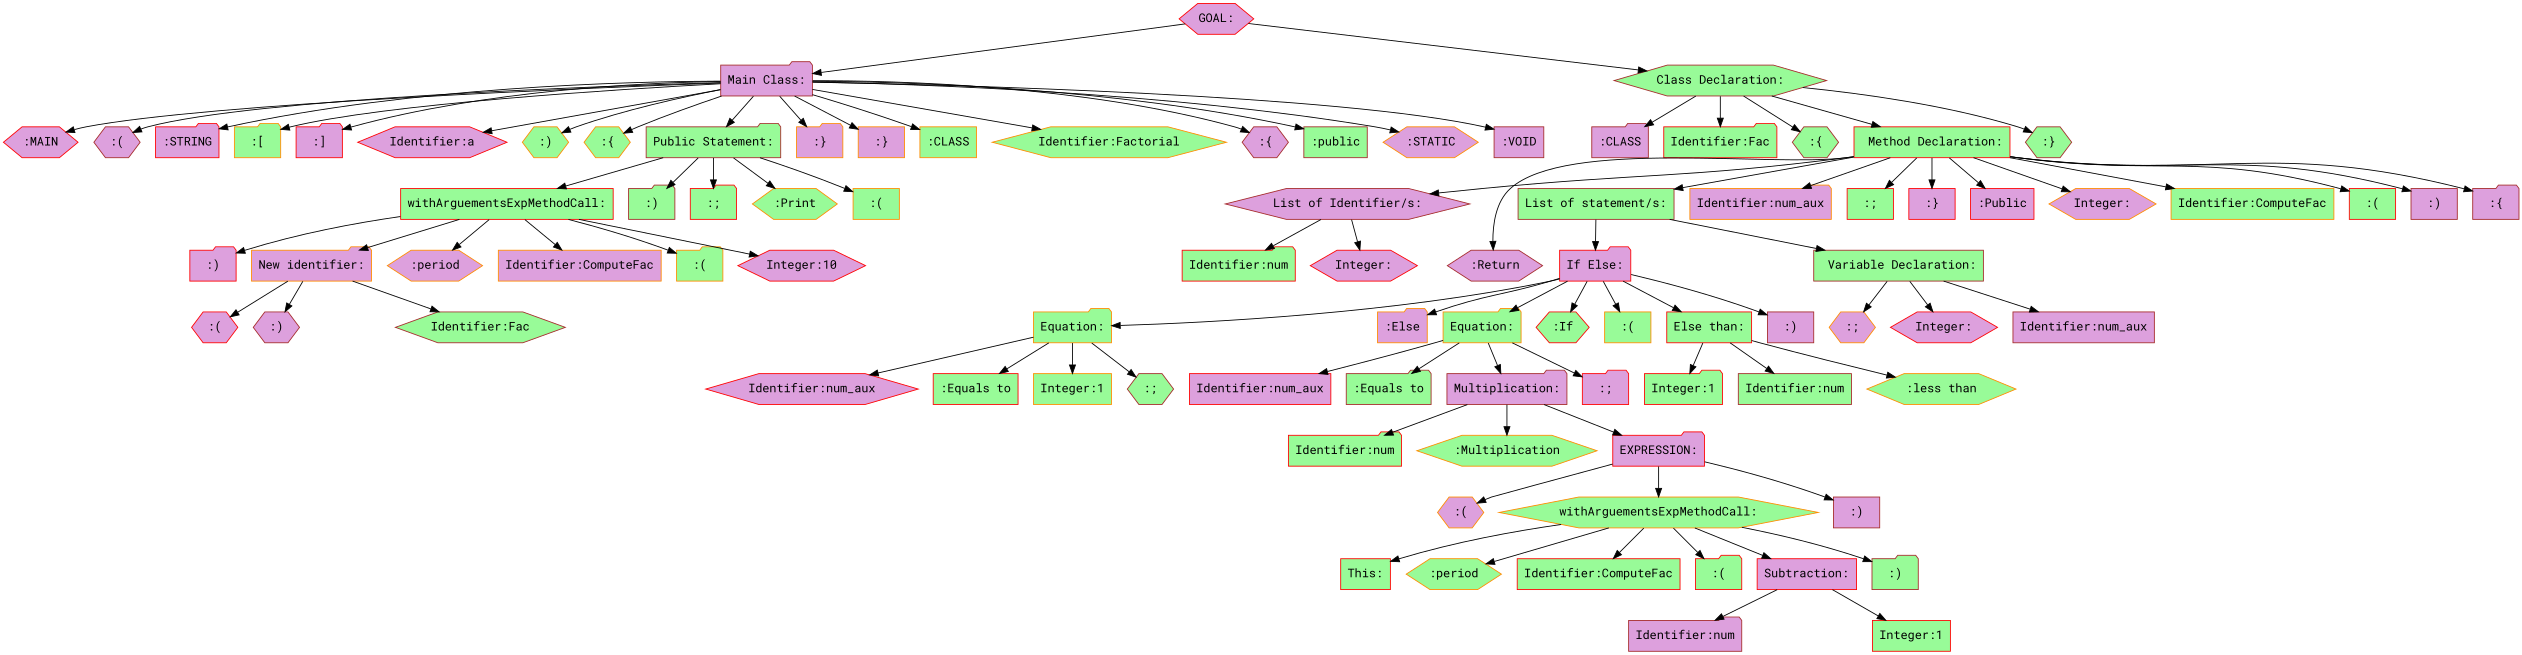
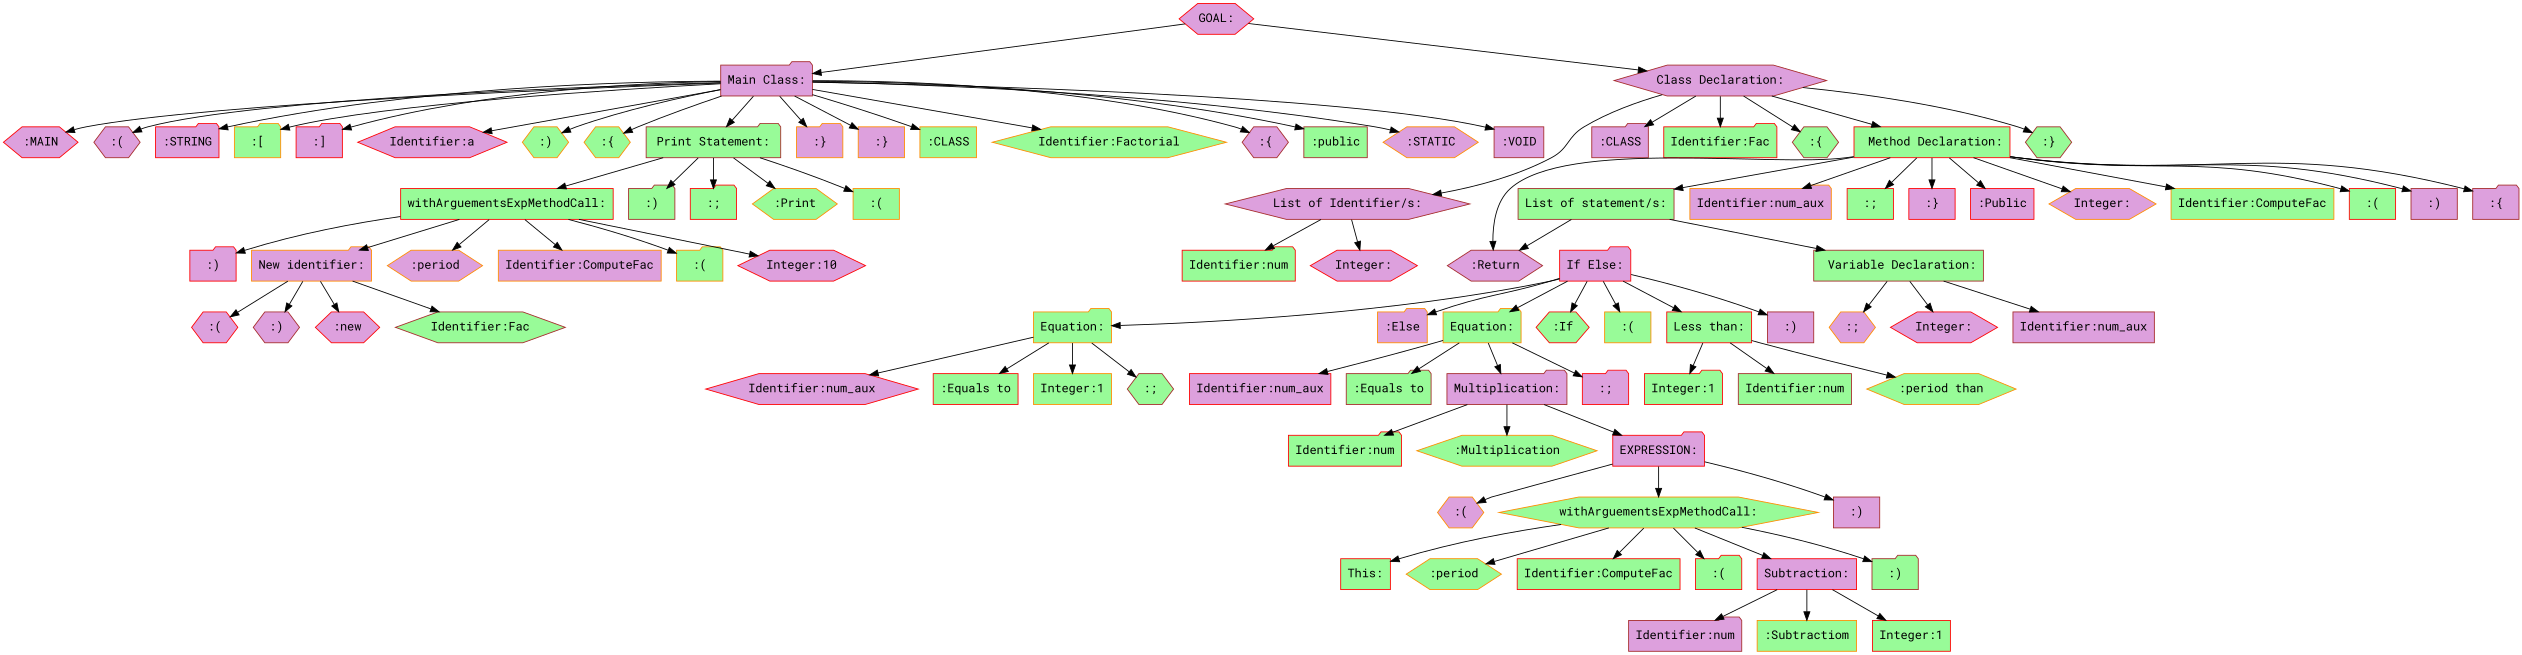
node "Class Declaration:": fillcolor palegreen -> plum
node "Public Statement:": label "Public Statement:" -> "Print Statement:"
edge "Method Declaration:" -> "List of Identifier/s:": now "Class Declaration:" -> "List of Identifier/s:"
edge "List of statement/s:" -> "If Else:": now "List of statement/s:" -> ":Return"
node ":new": added
node "Else than:": label "Else than:" -> "Less than:"
node ":less than": label ":less than" -> ":period than"
node ":Subtractiom": added
